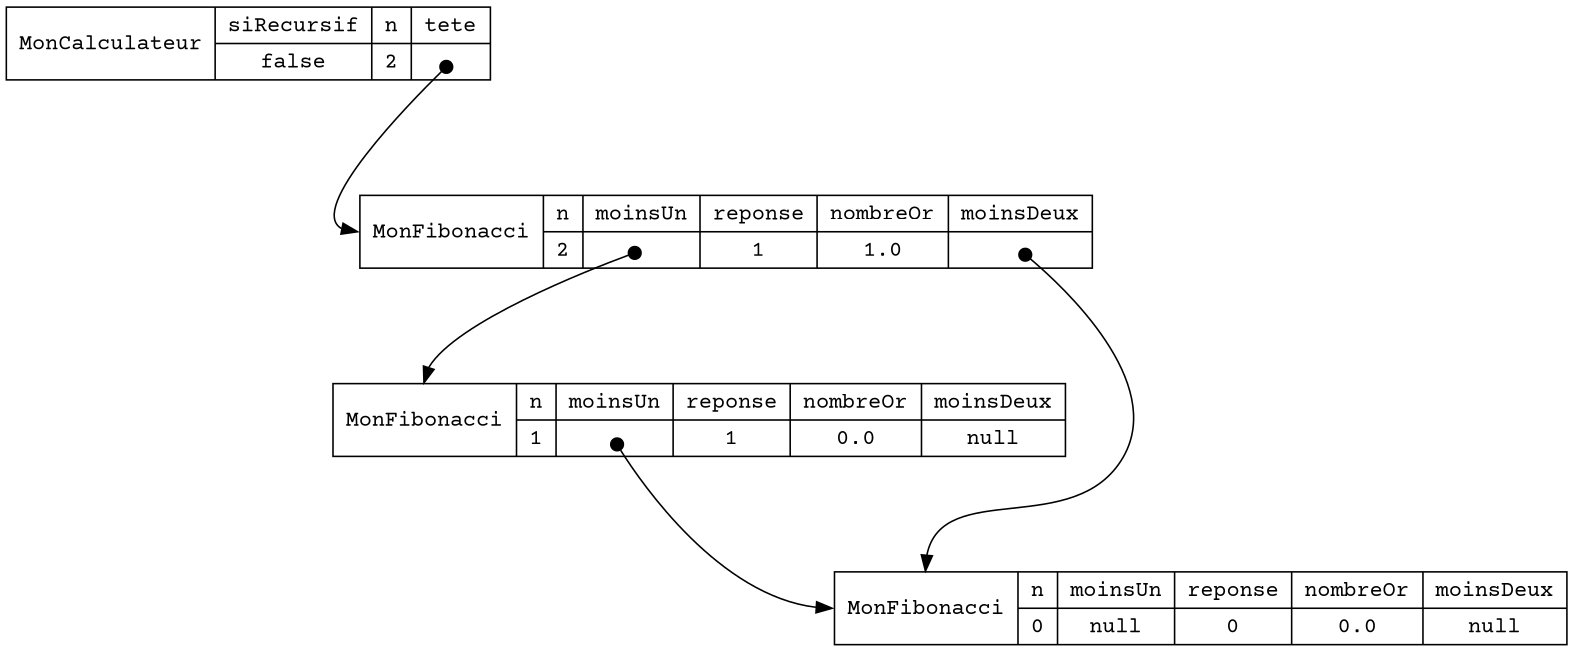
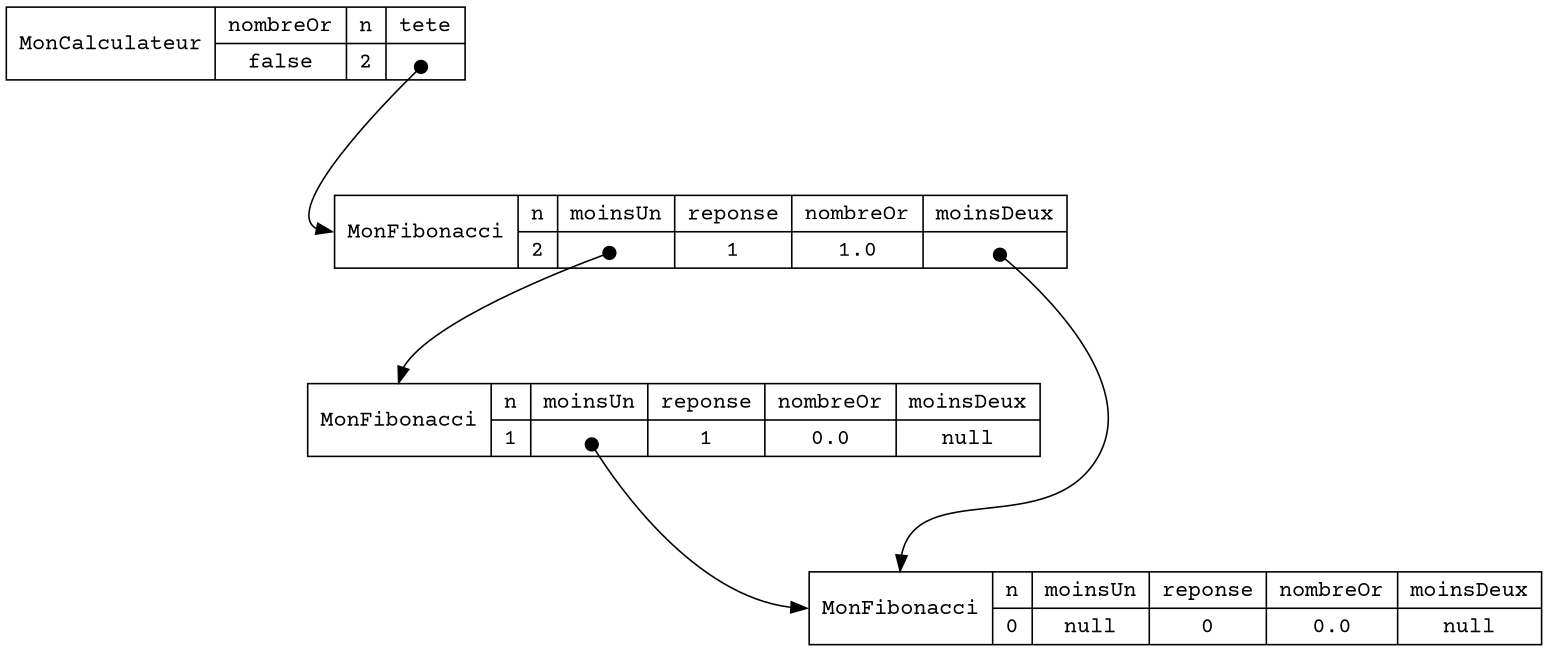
node "MonCalculateur": text "siRecursif" -> "nombreOr"
